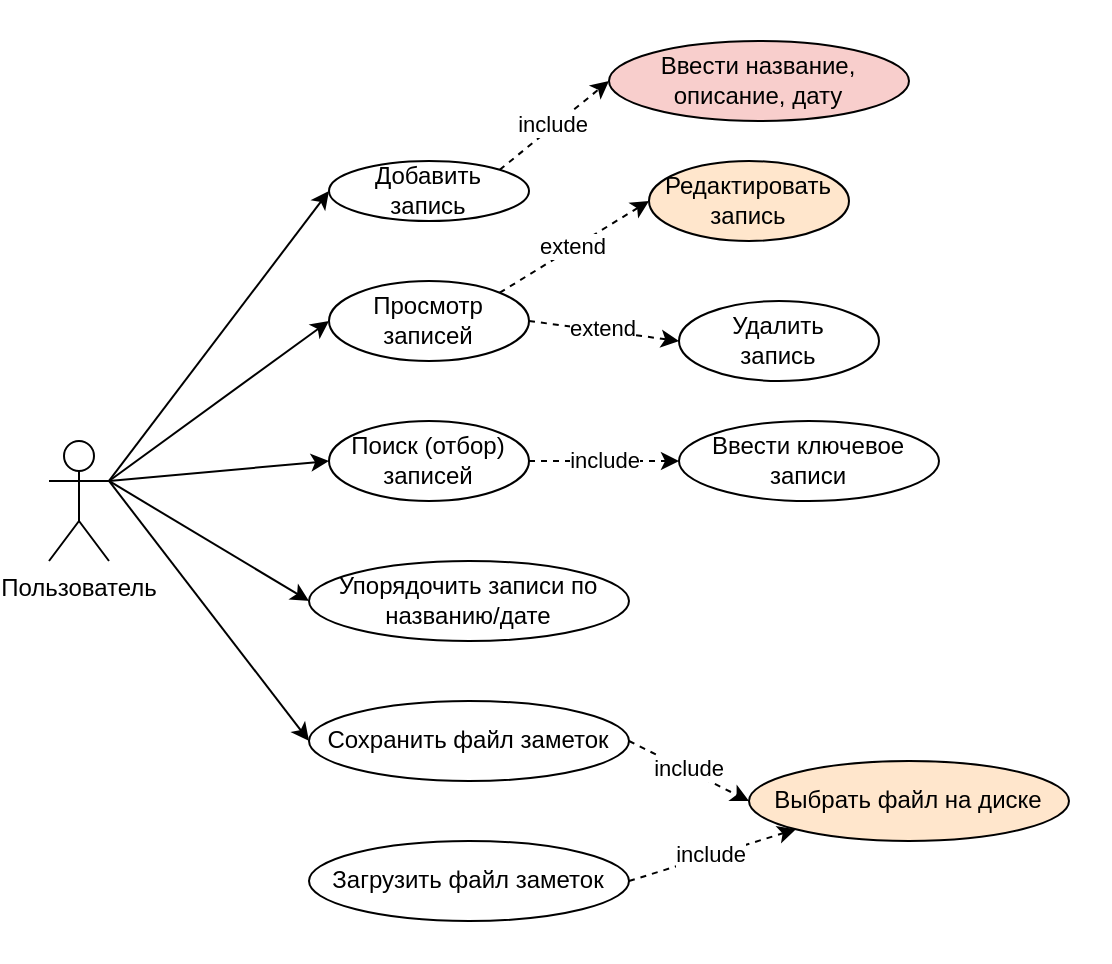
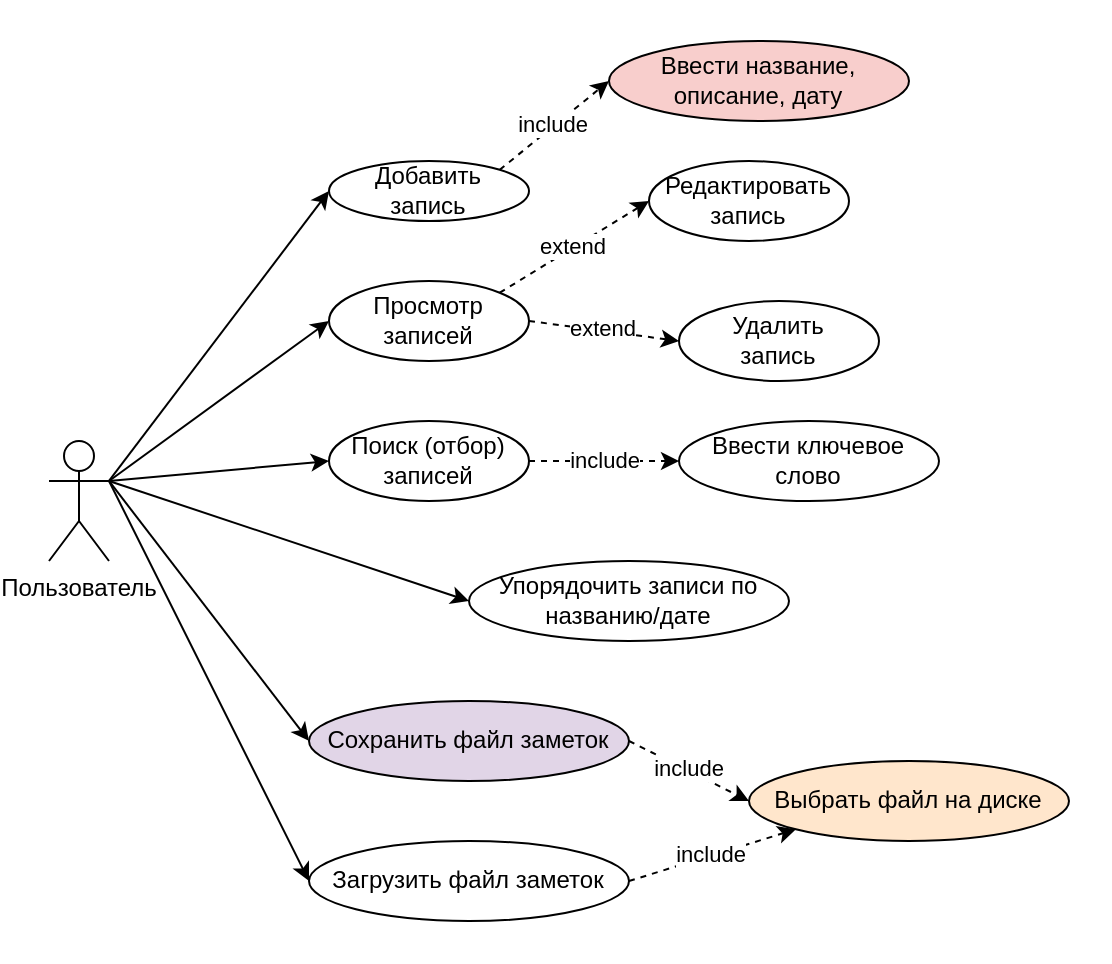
node "Редактировать запись": fillcolor #ffe6cc -> #ffffff
node "Ввести ключевое записи": label "Ввести ключевое записи" -> "Ввести ключевое слово"
node "Упорядочить записи по названию/дате": moved (469, 601) -> (629, 601)
edge "Пользователь" -> "Загрузить файл заметок": added
node "Сохранить файл заметок": fillcolor #ffffff -> #e1d5e7
